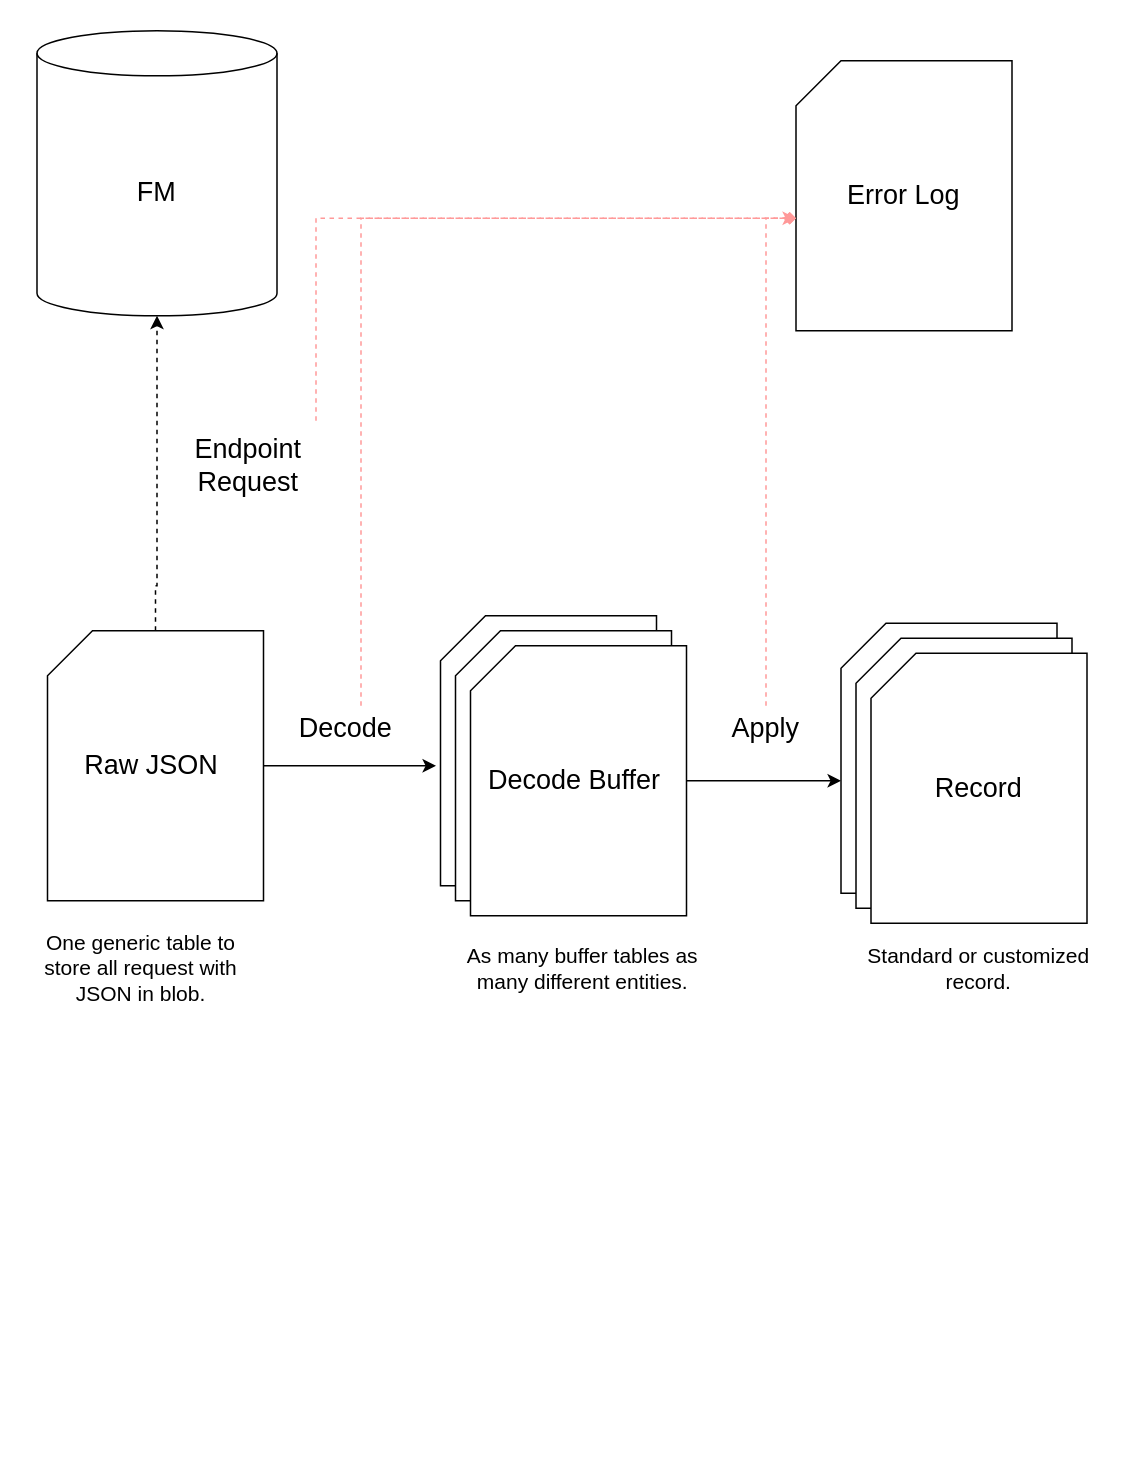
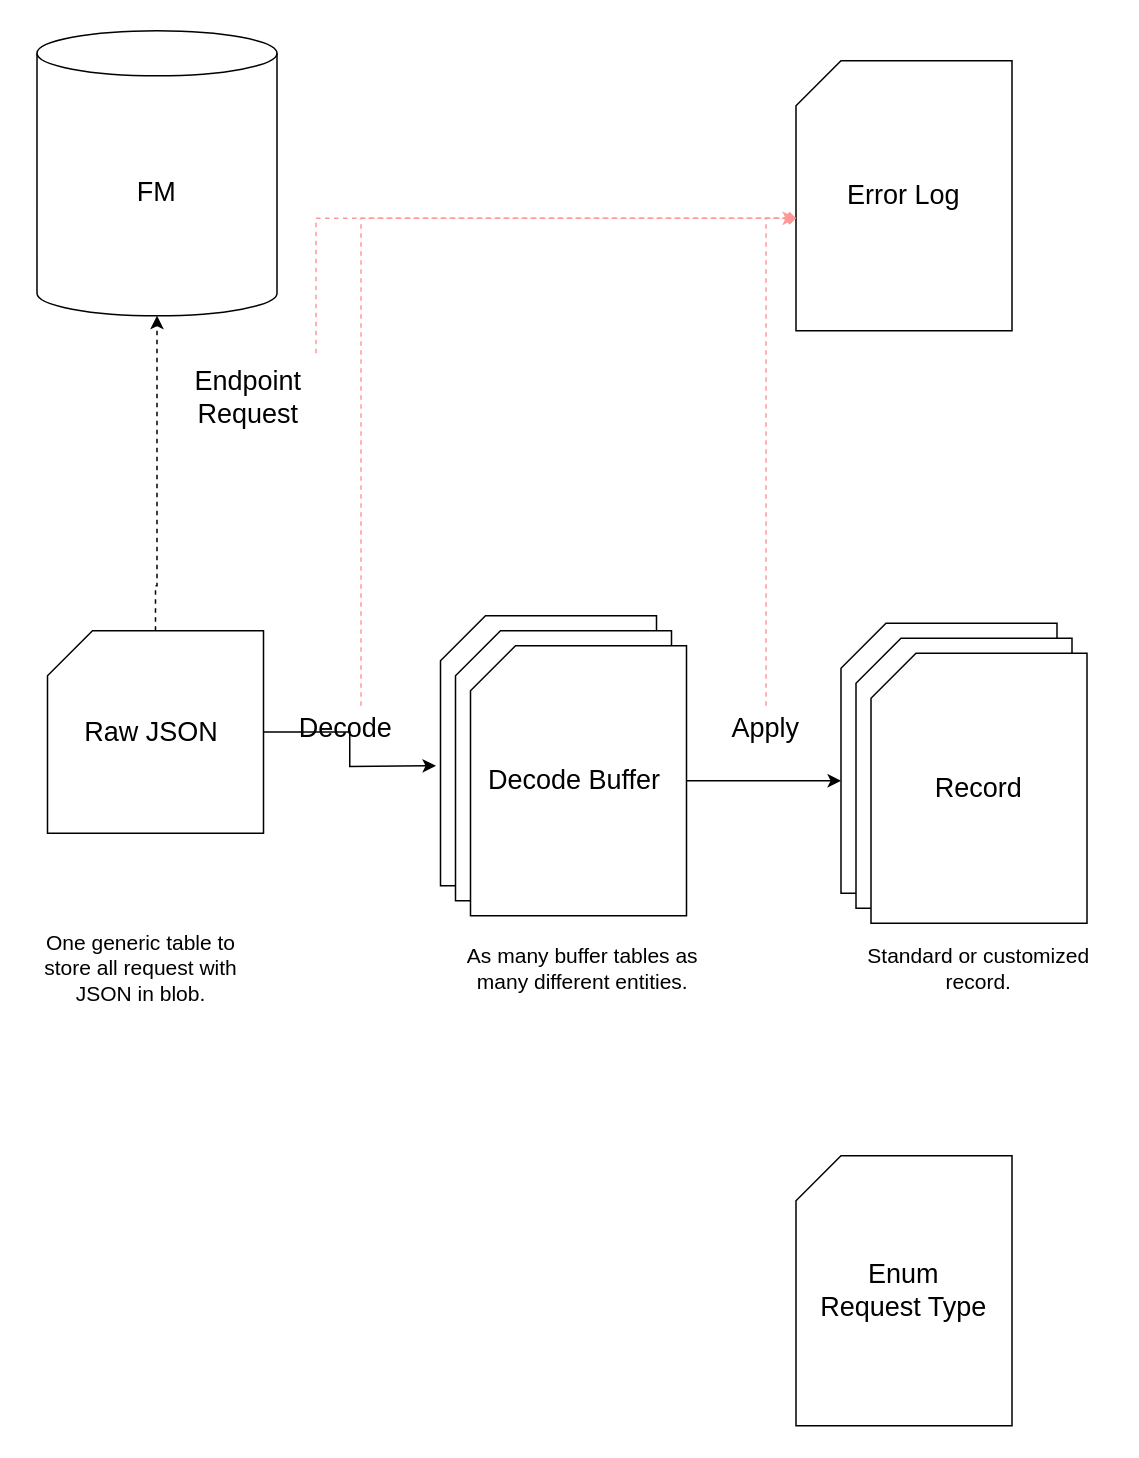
node "Endpoint Request": moved (248, 466) -> (248, 398)
node "Raw JSON": size 216x270 -> 216x203
node "Enum Request Type": added
